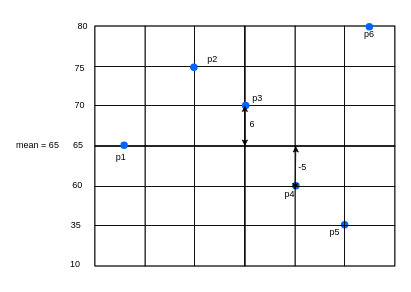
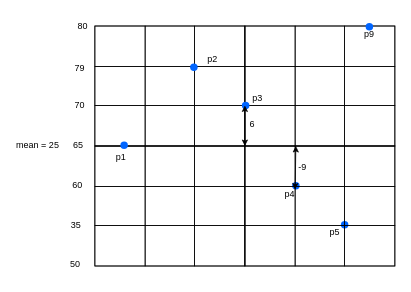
node "p6": label "p6" -> "p9"
node "75": label "75" -> "79"
node "mean = 65": label "mean = 65" -> "mean = 25"
node "-5": label "-5" -> "-9"
node "10": label "10" -> "50"
